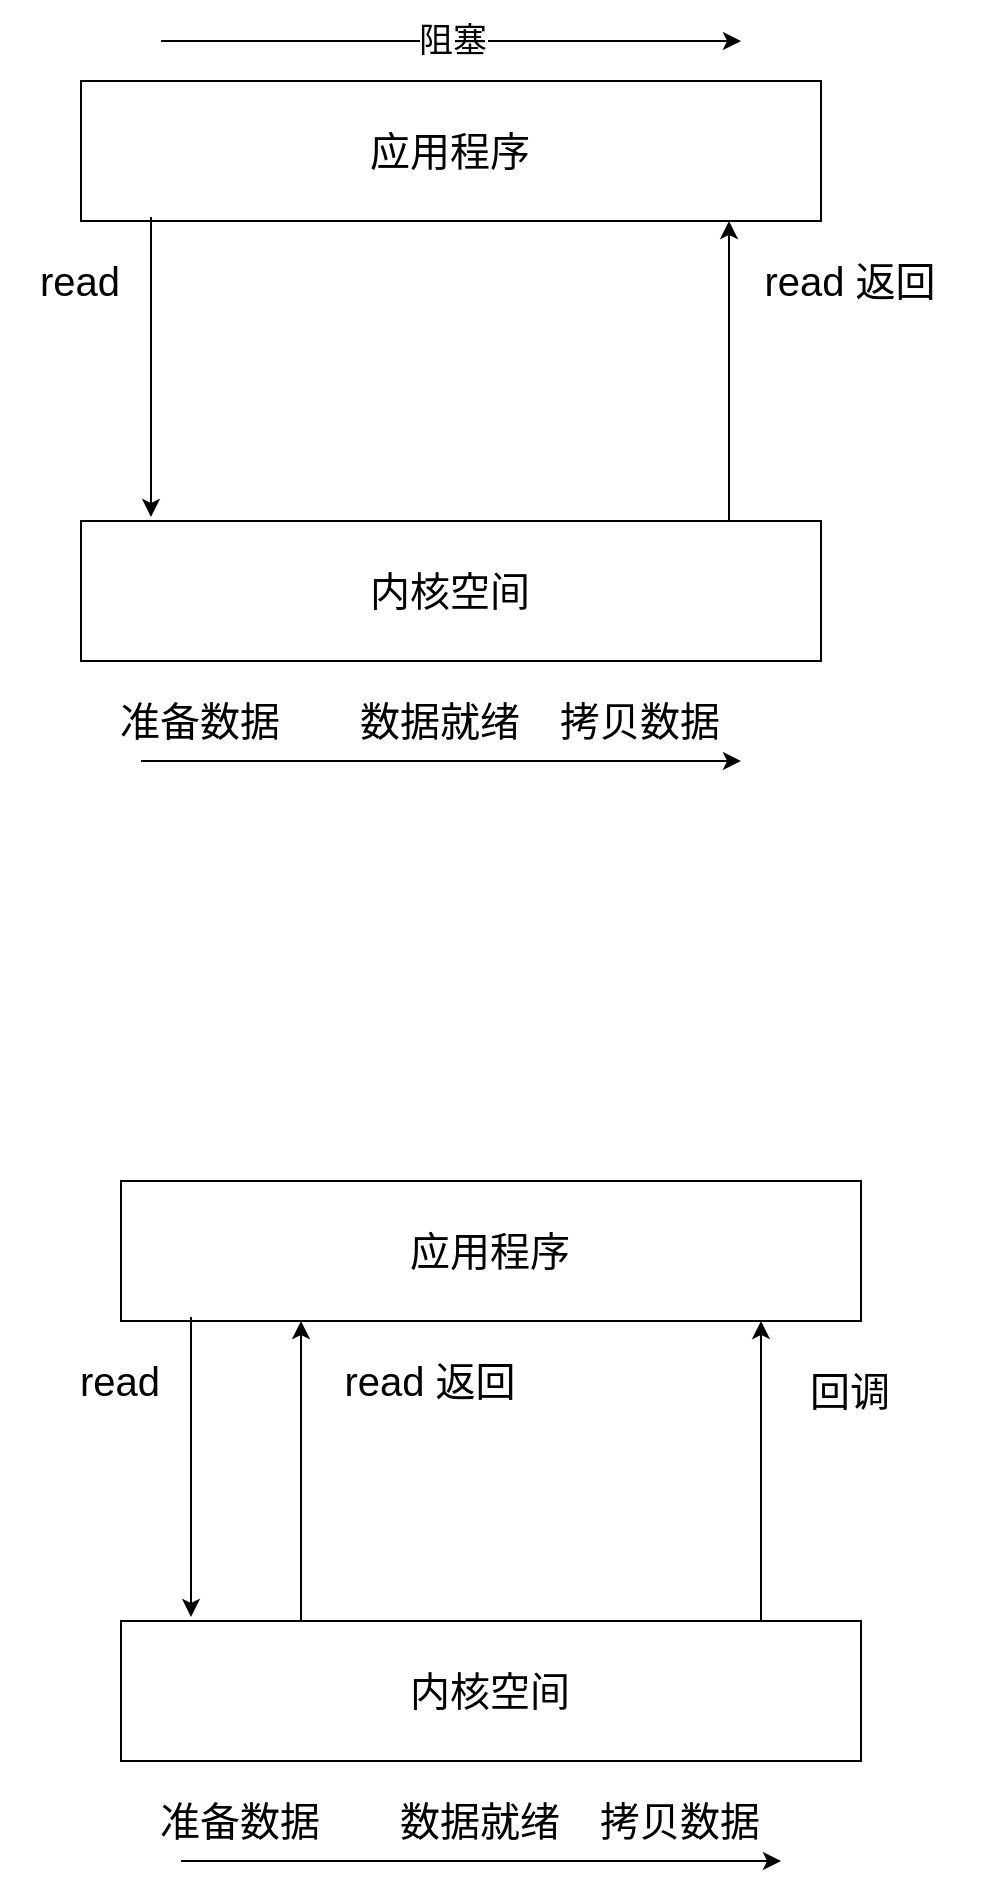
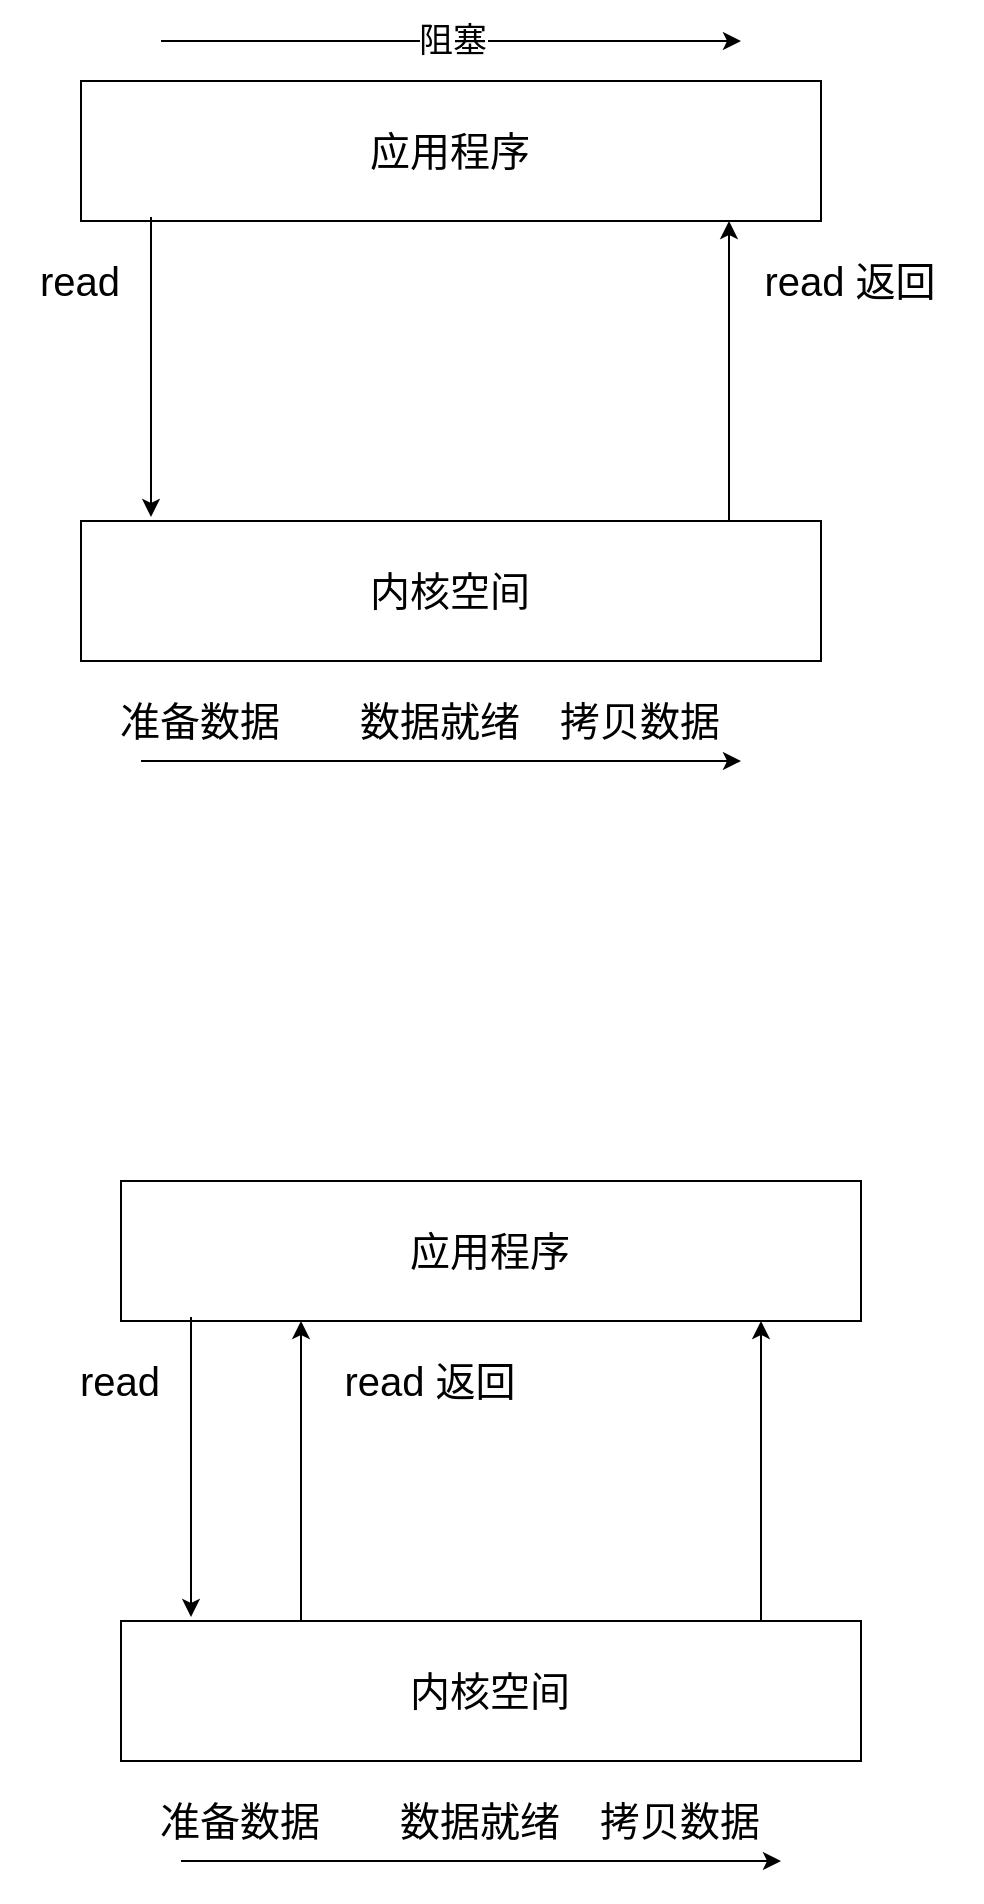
node "回调": removed
